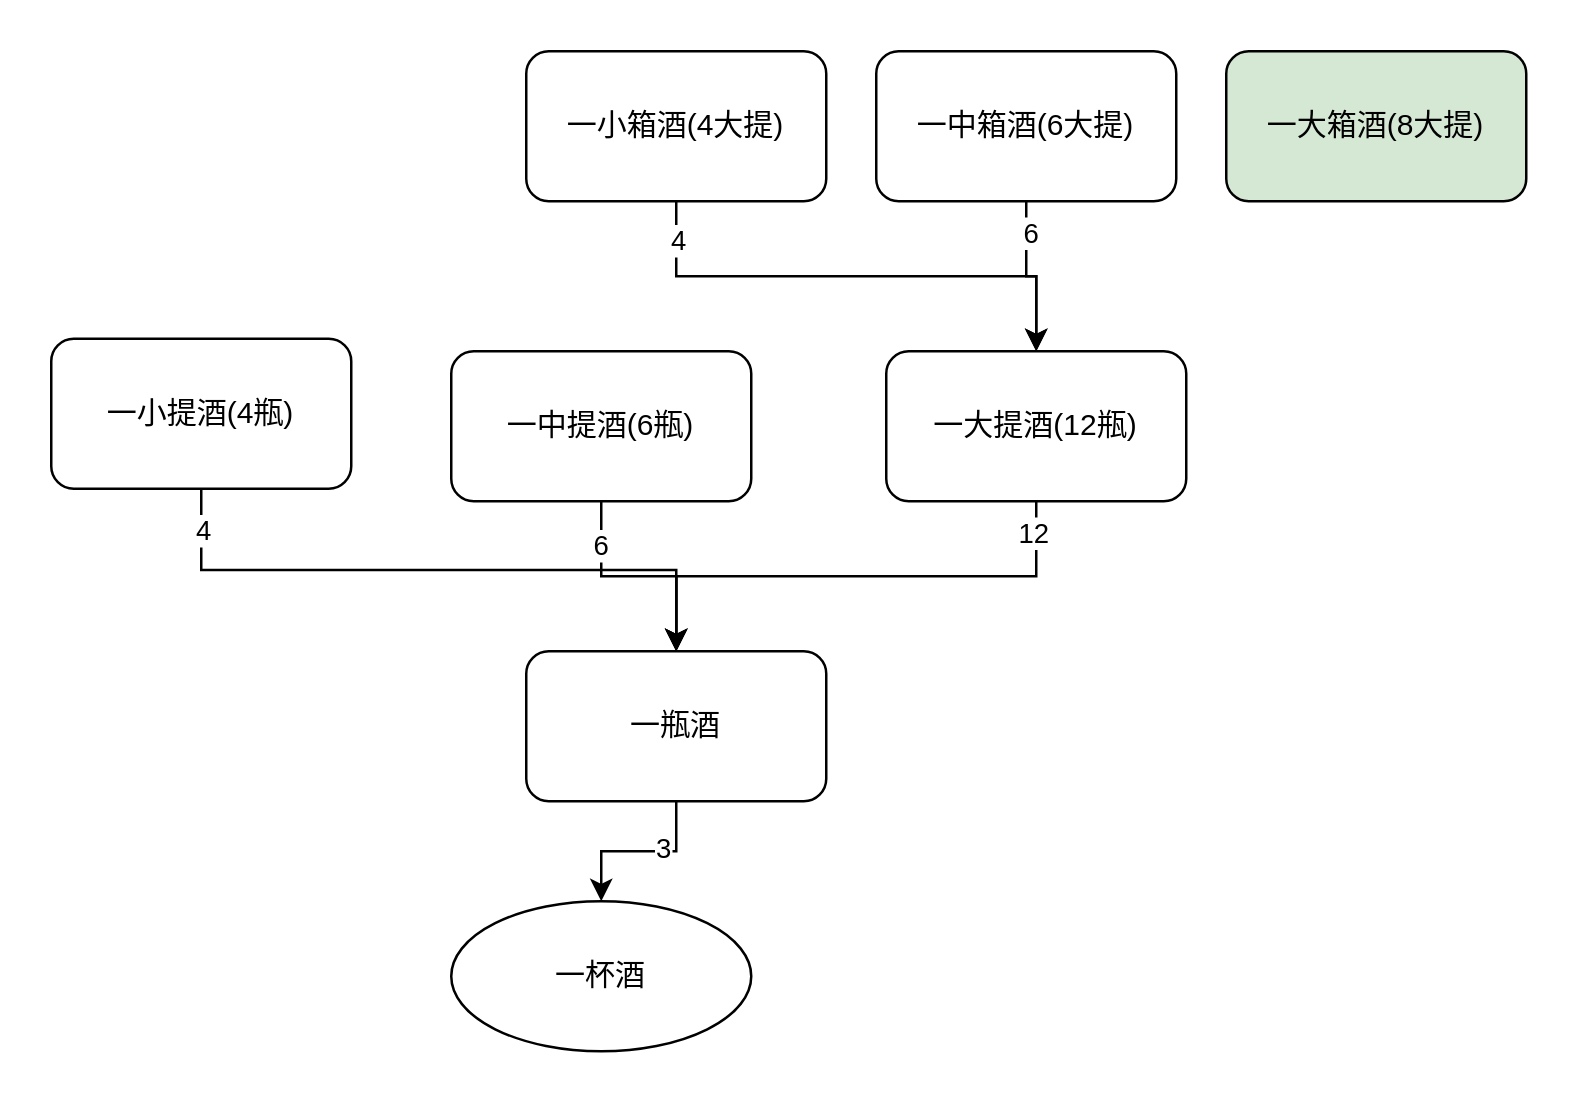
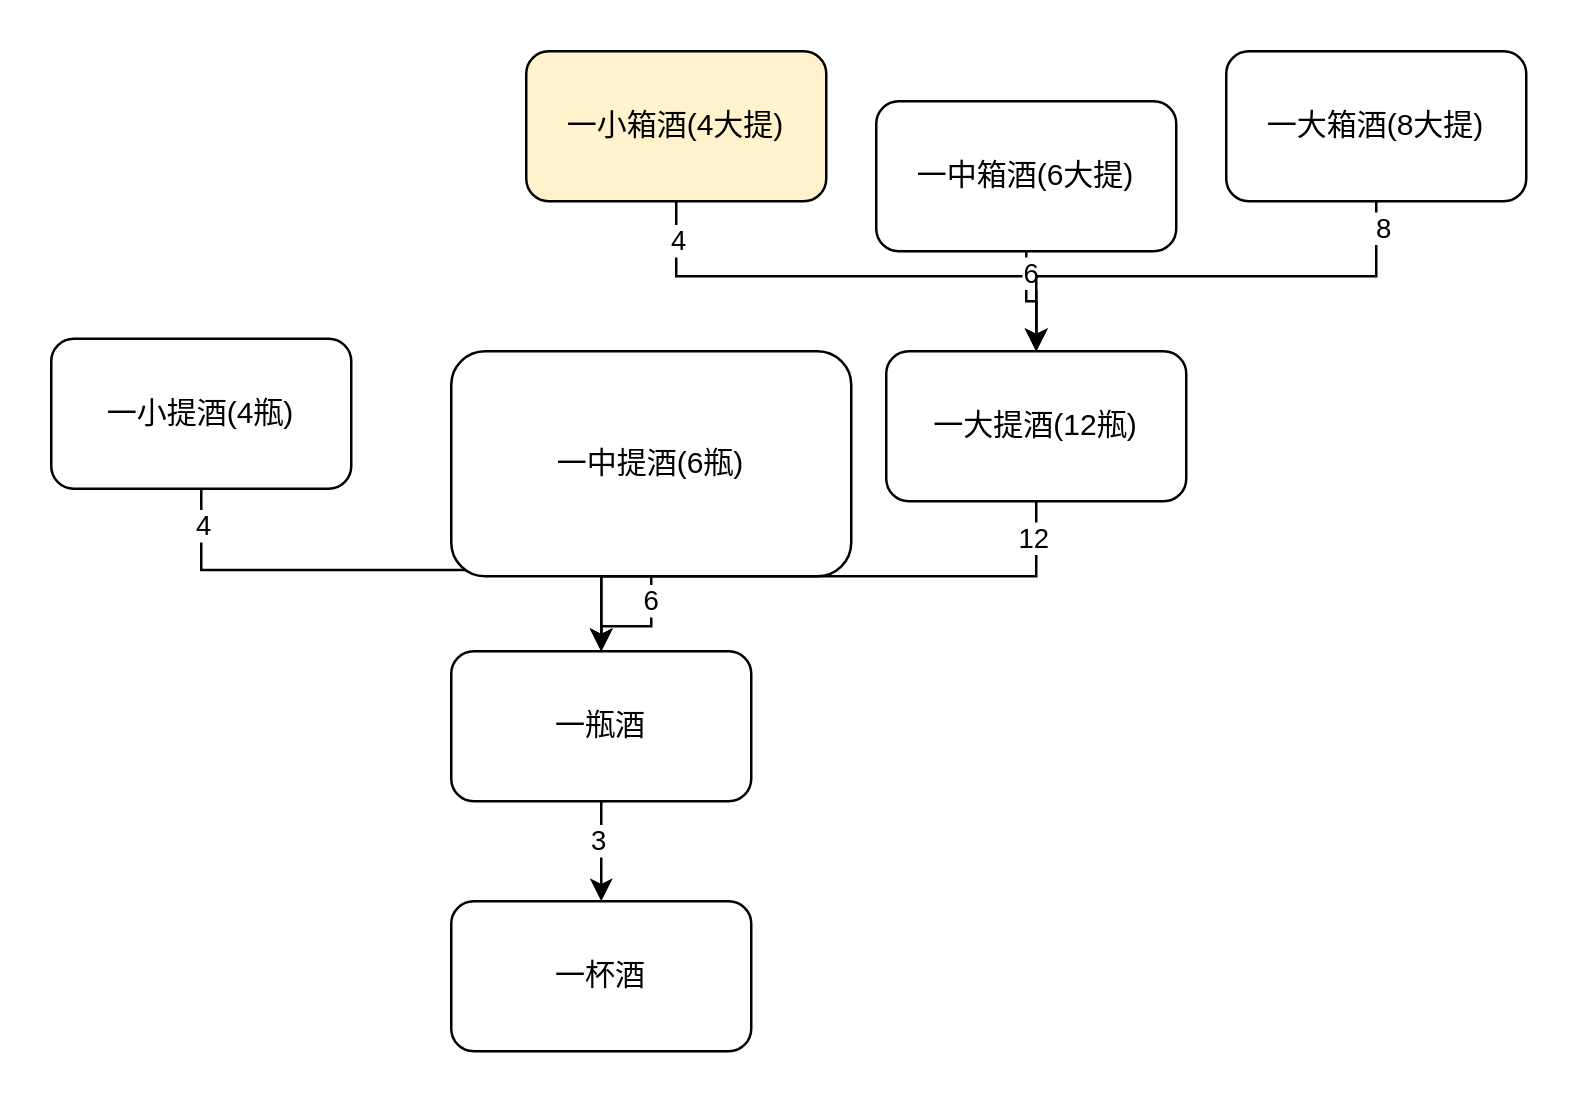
node "一小箱酒(4大提)": fillcolor #ffffff -> #fff2cc
node "一中箱酒(6大提)": moved (1026, 126) -> (1026, 176)
node "一大箱酒(8大提)": fillcolor #d5e8d4 -> #ffffff
edge "一大箱酒(8大提)" -> "一大提酒(12瓶)": added, label "8"
node "一中提酒(6瓶)": size 300x150 -> 400x225
node "一瓶酒": moved (676, 726) -> (601, 726)
node "一杯酒": shape ellipse -> rounded rectangle
